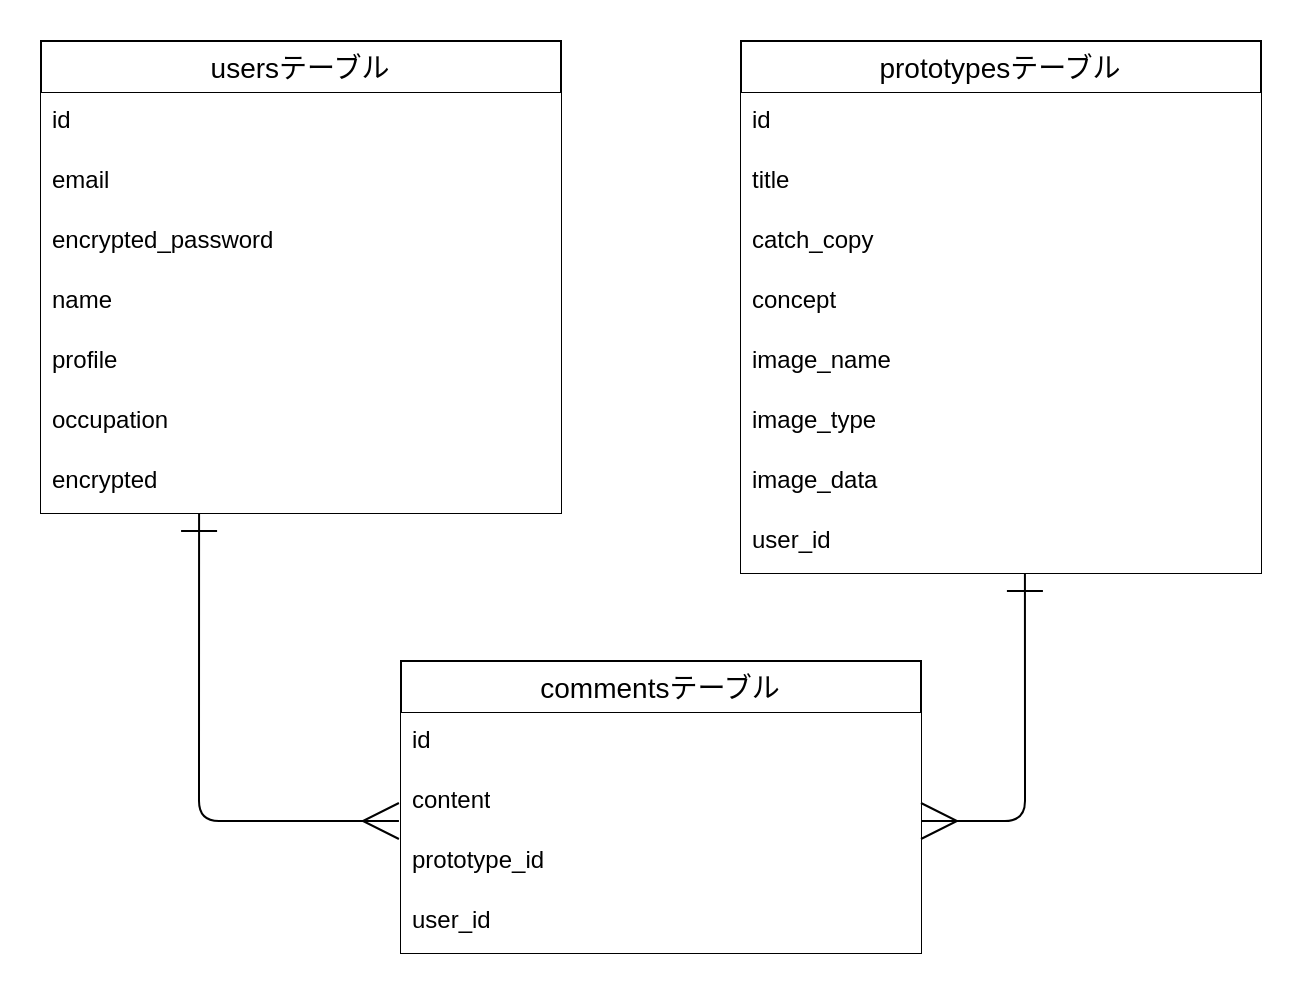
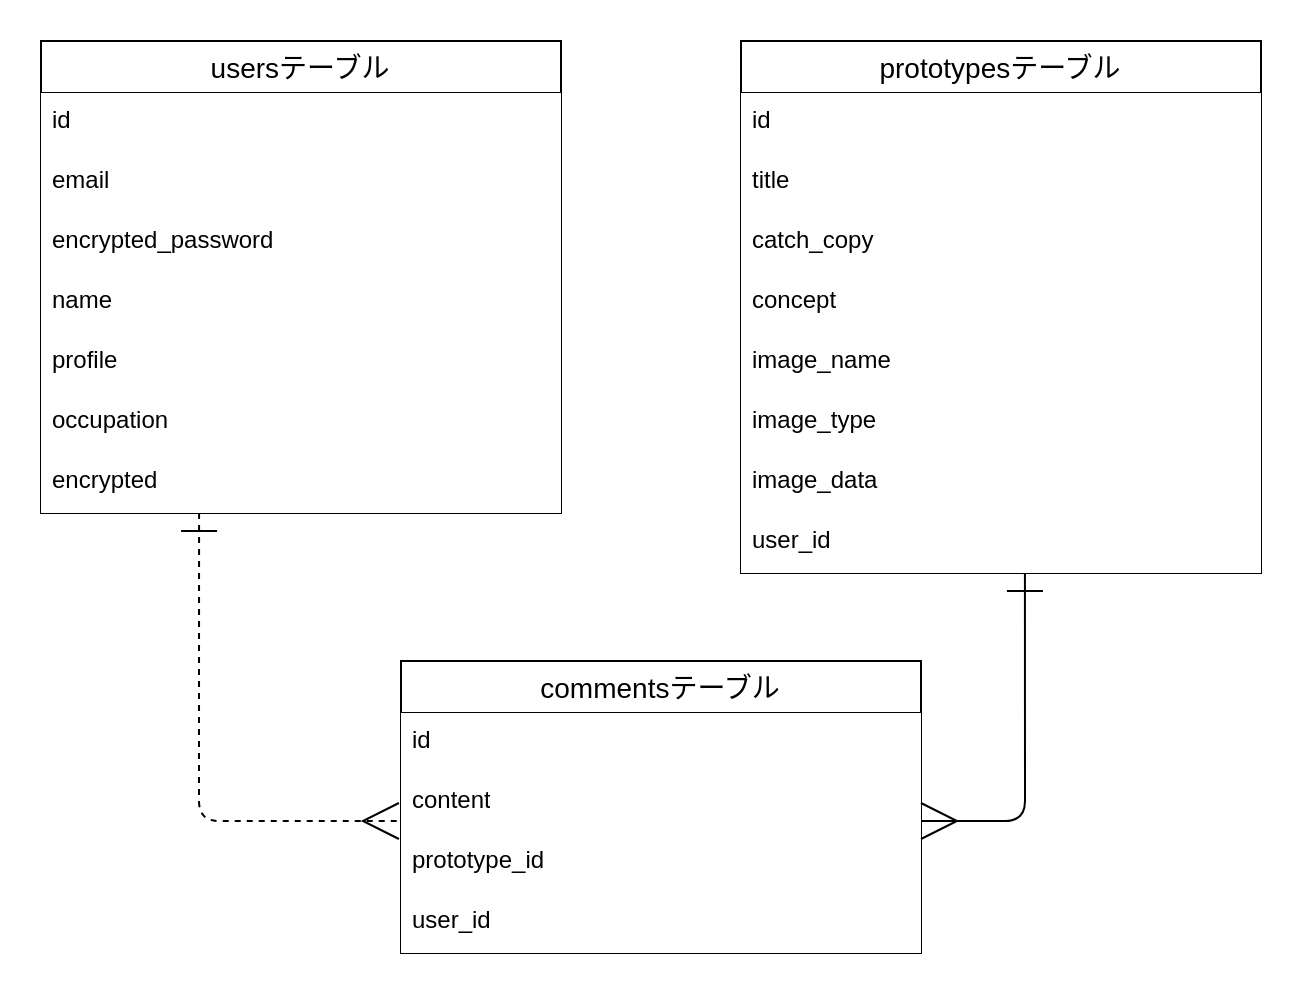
edge "encrypted" -- "content": style solid -> dashed
